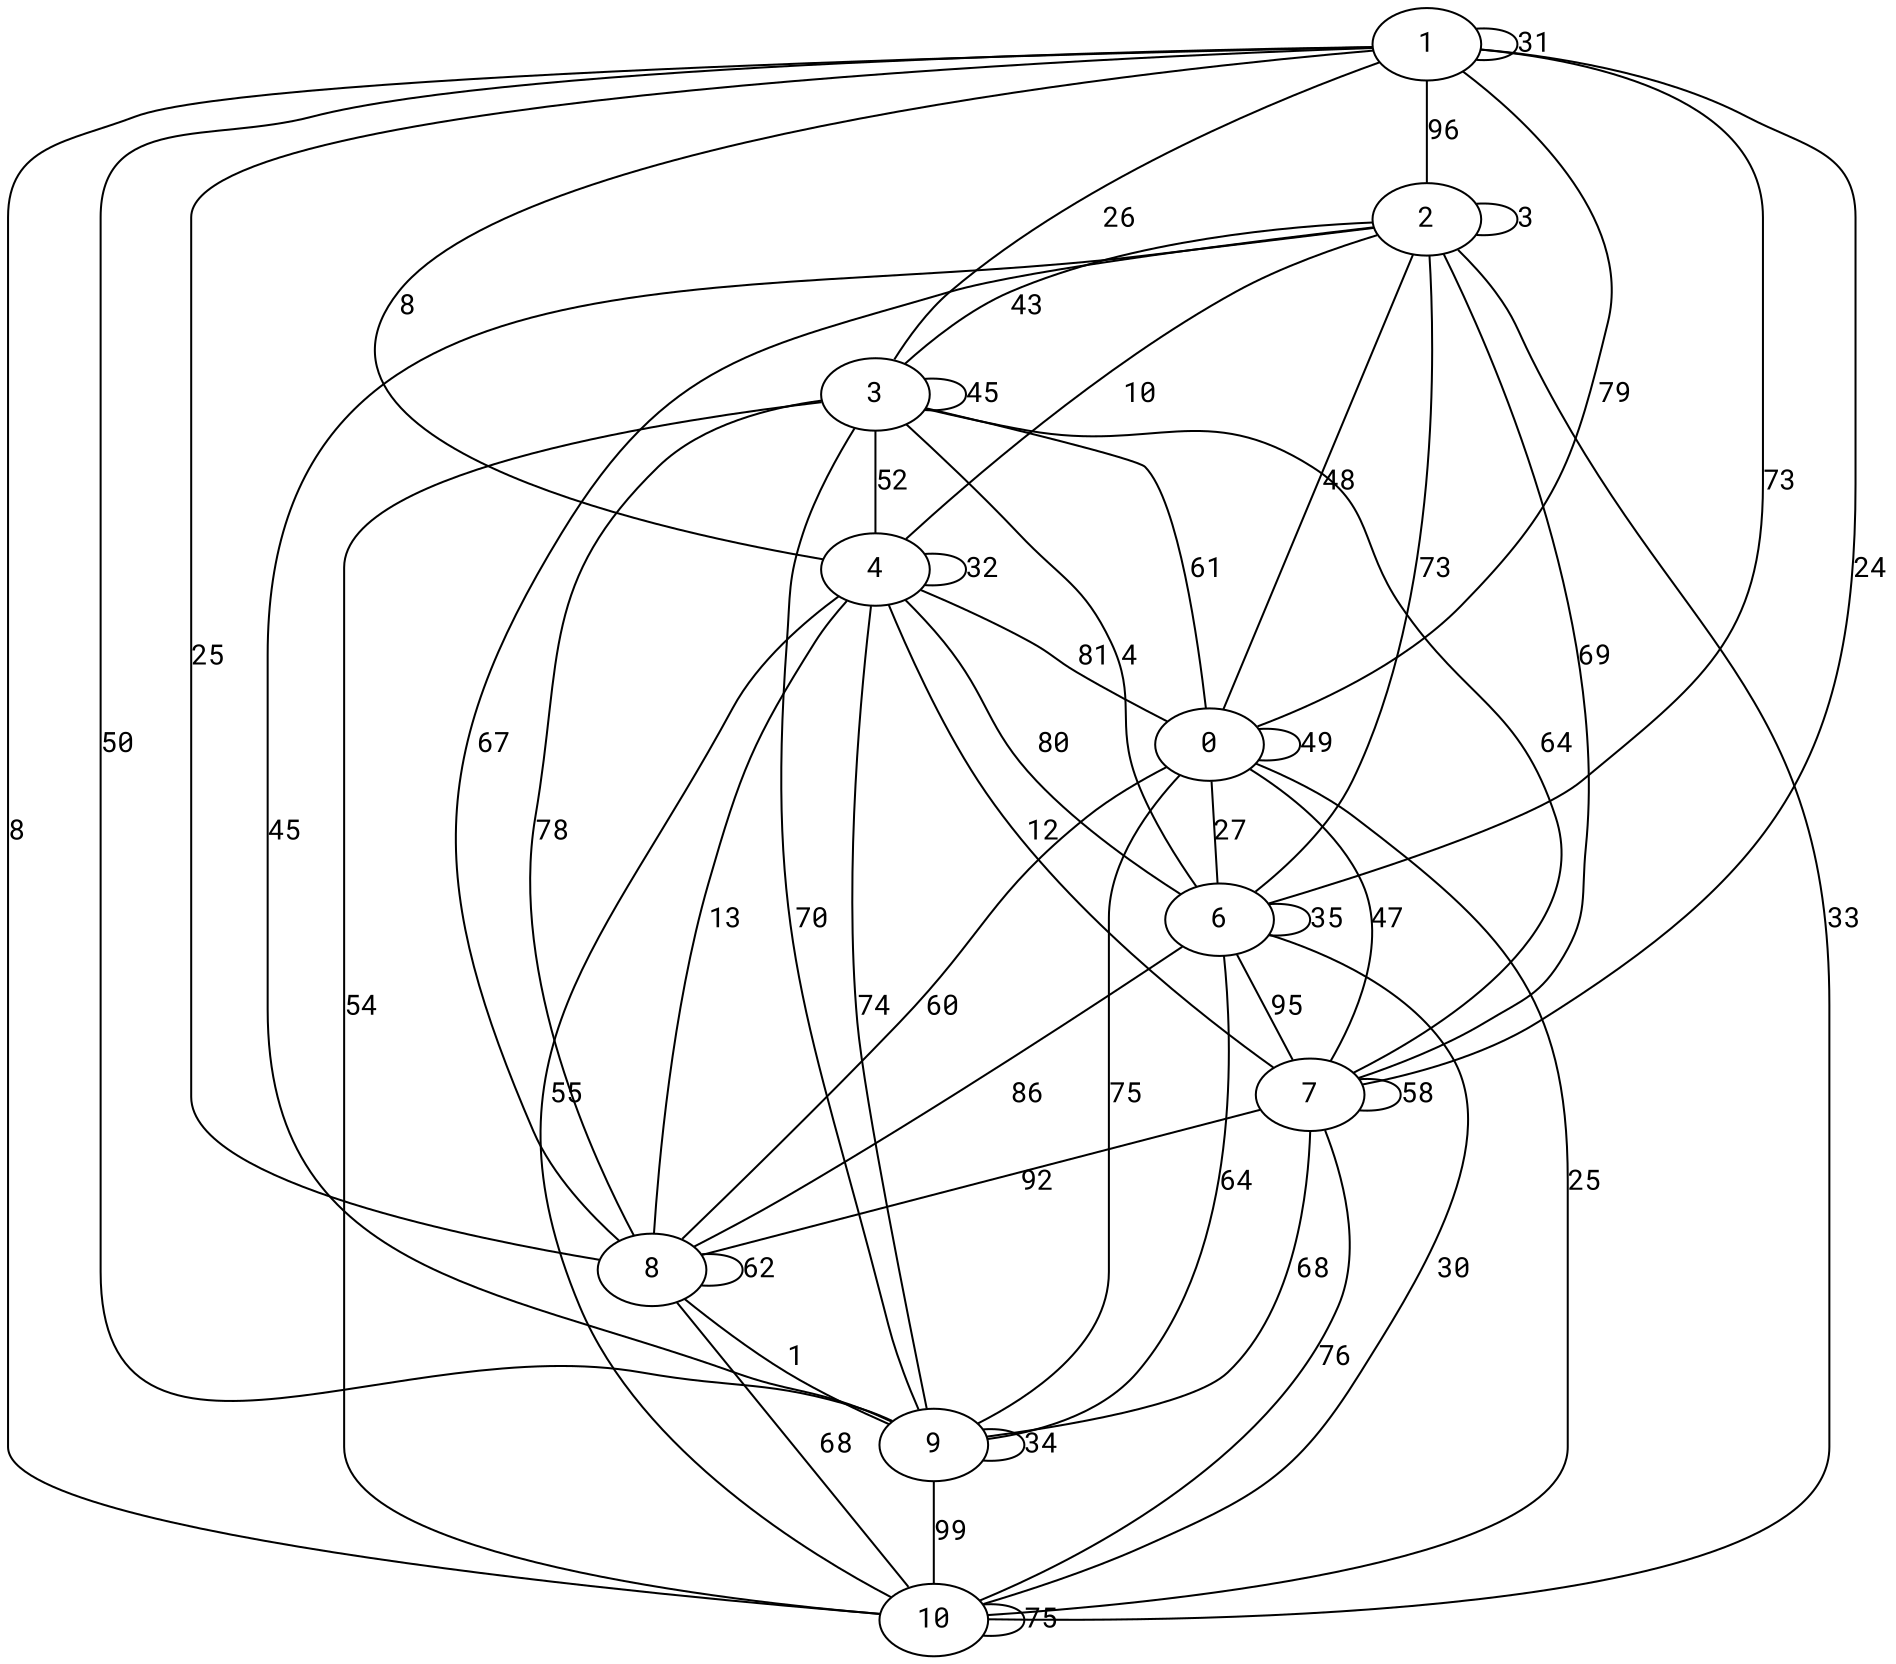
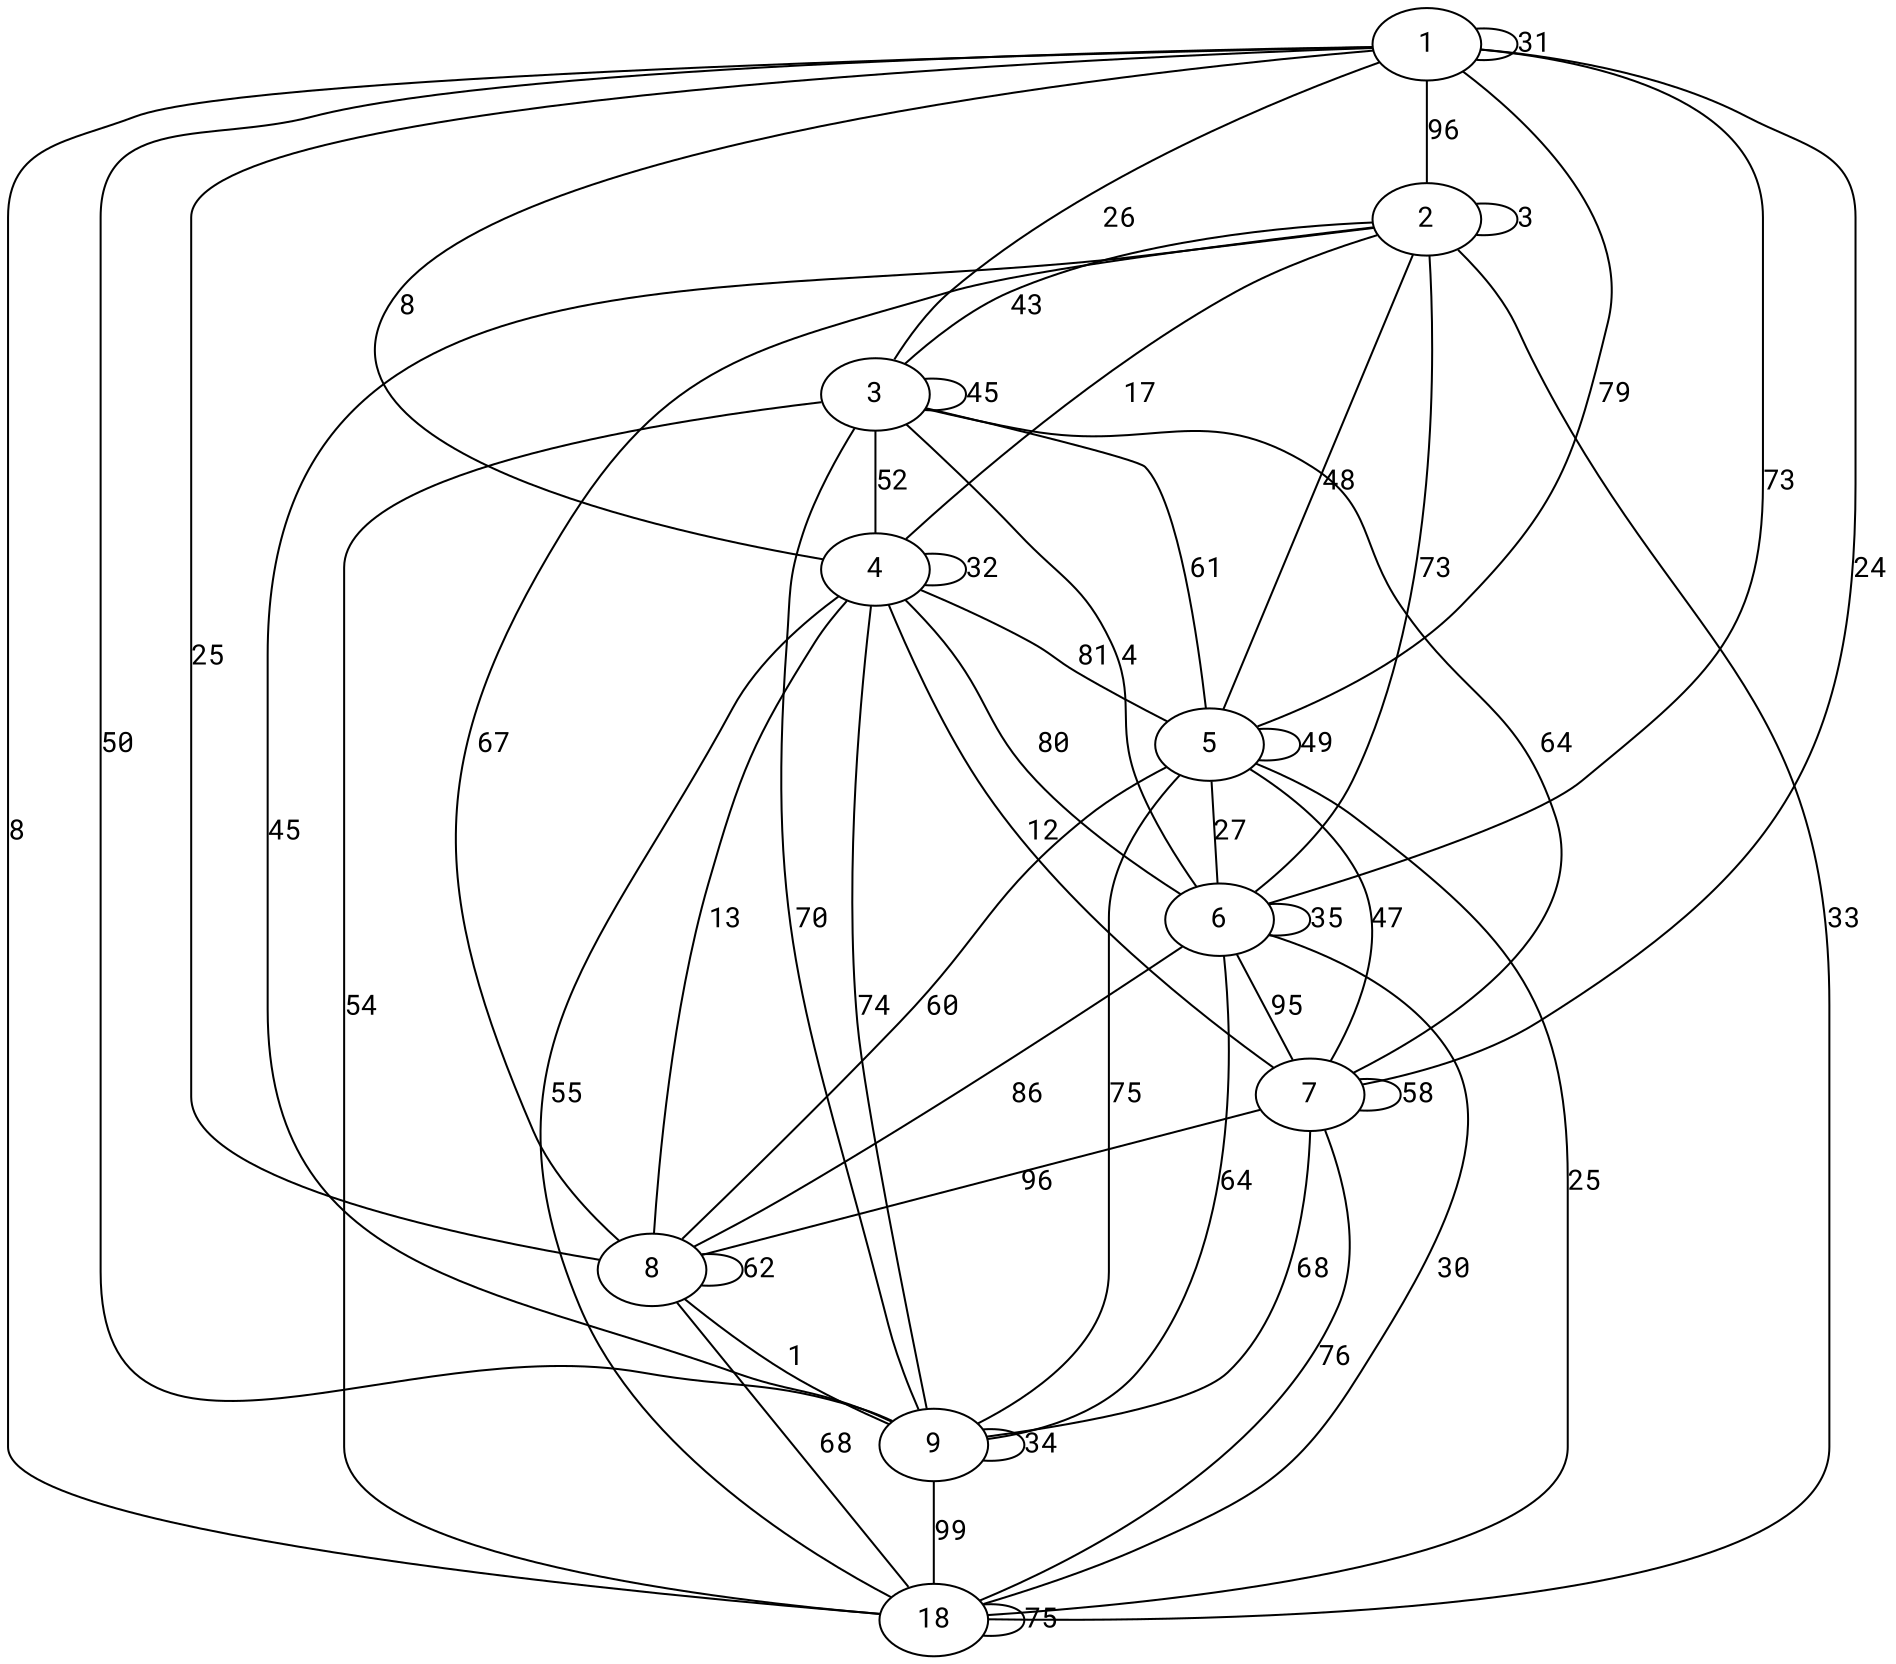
edge "2" -- "4": label "10" -> "17"
edge "2" -- "7": removed, label "69"
node "0": label "0" -> "5"
edge "3" -- "8": removed, label "78"
edge "7" -- "8": label "92" -> "96"
node "10": label "10" -> "18"
